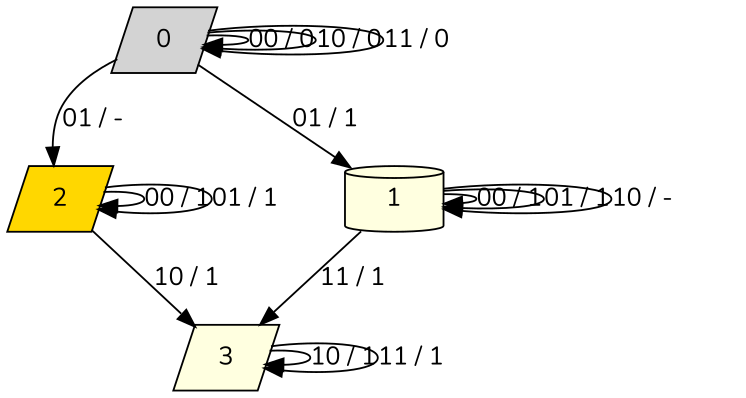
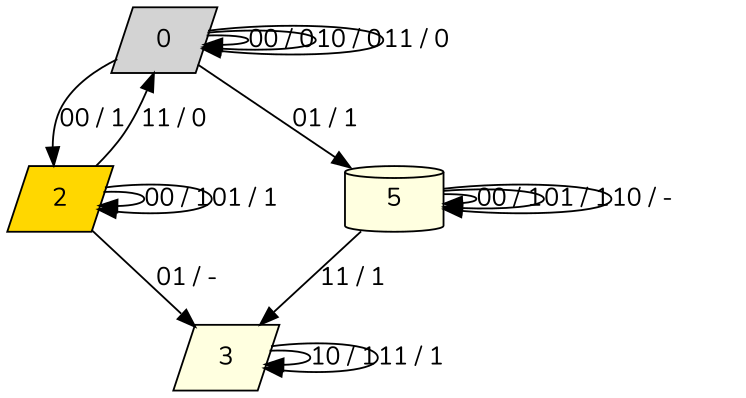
edge "0" -> "2": label "01 / -" -> "00 / 1"
edge "2" -> "0": added, label "11 / 0"
node "1": label "1" -> "5"
edge "2" -> "3": label "10 / 1" -> "01 / -"
